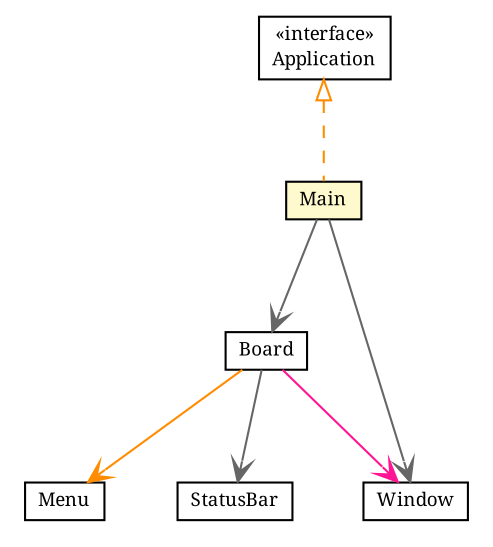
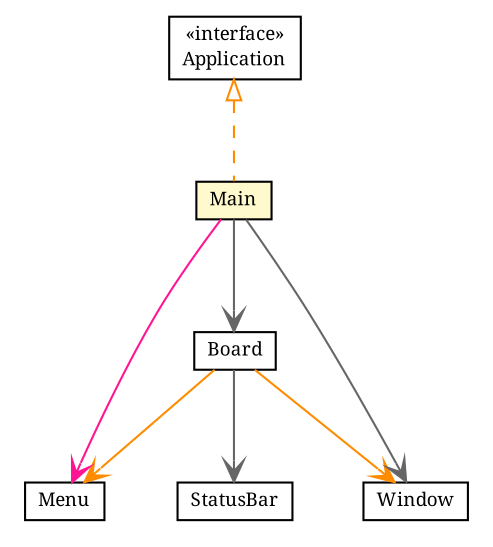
edge "Main" -> "Menu": added
edge "Board" -> "Window": color deeppink -> darkorange
